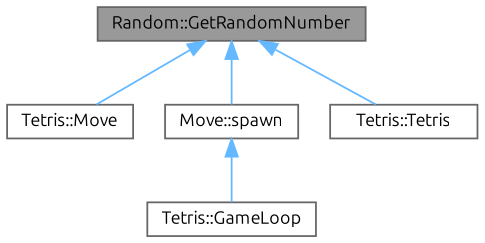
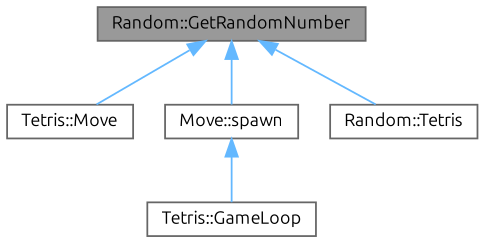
node "Tetris::Tetris": label "Tetris::Tetris" -> "Random::Tetris"
